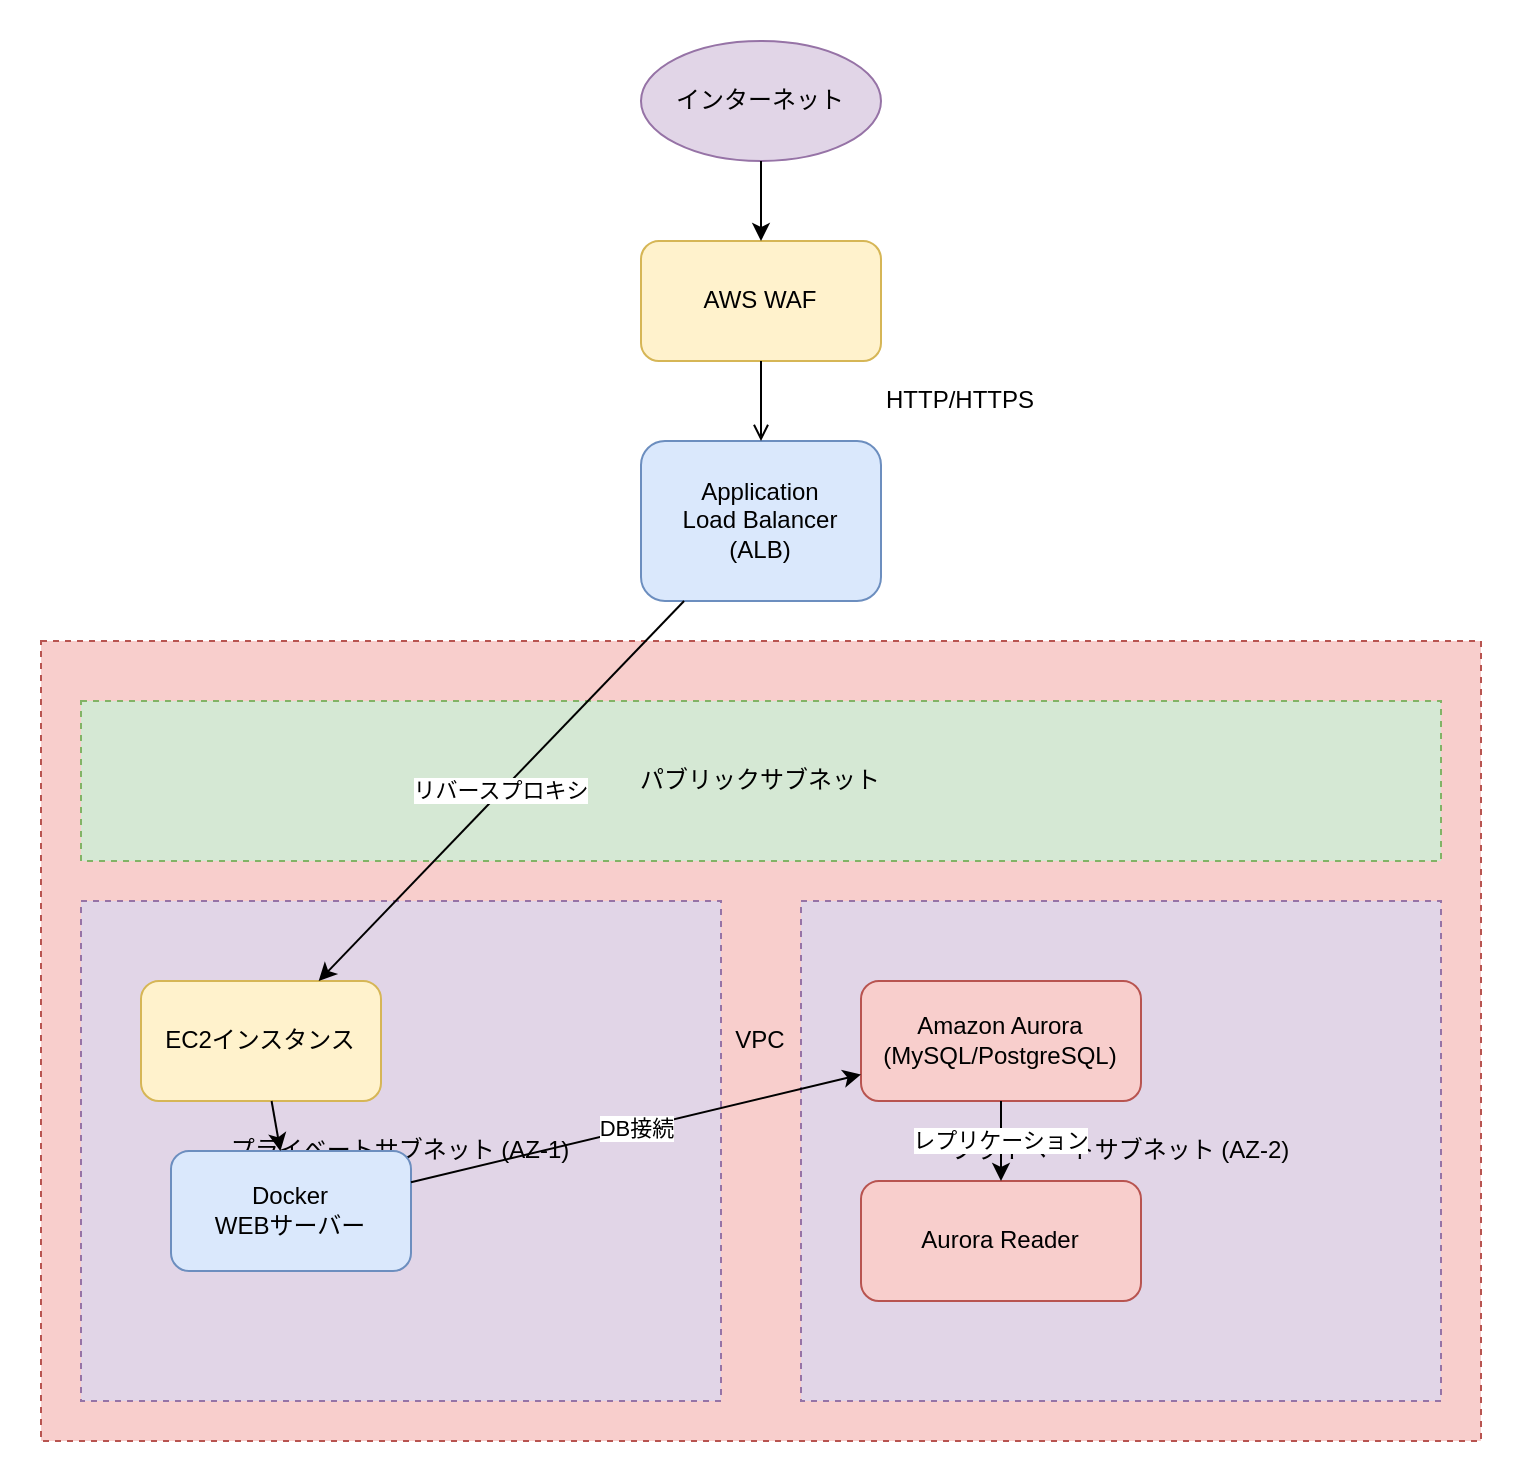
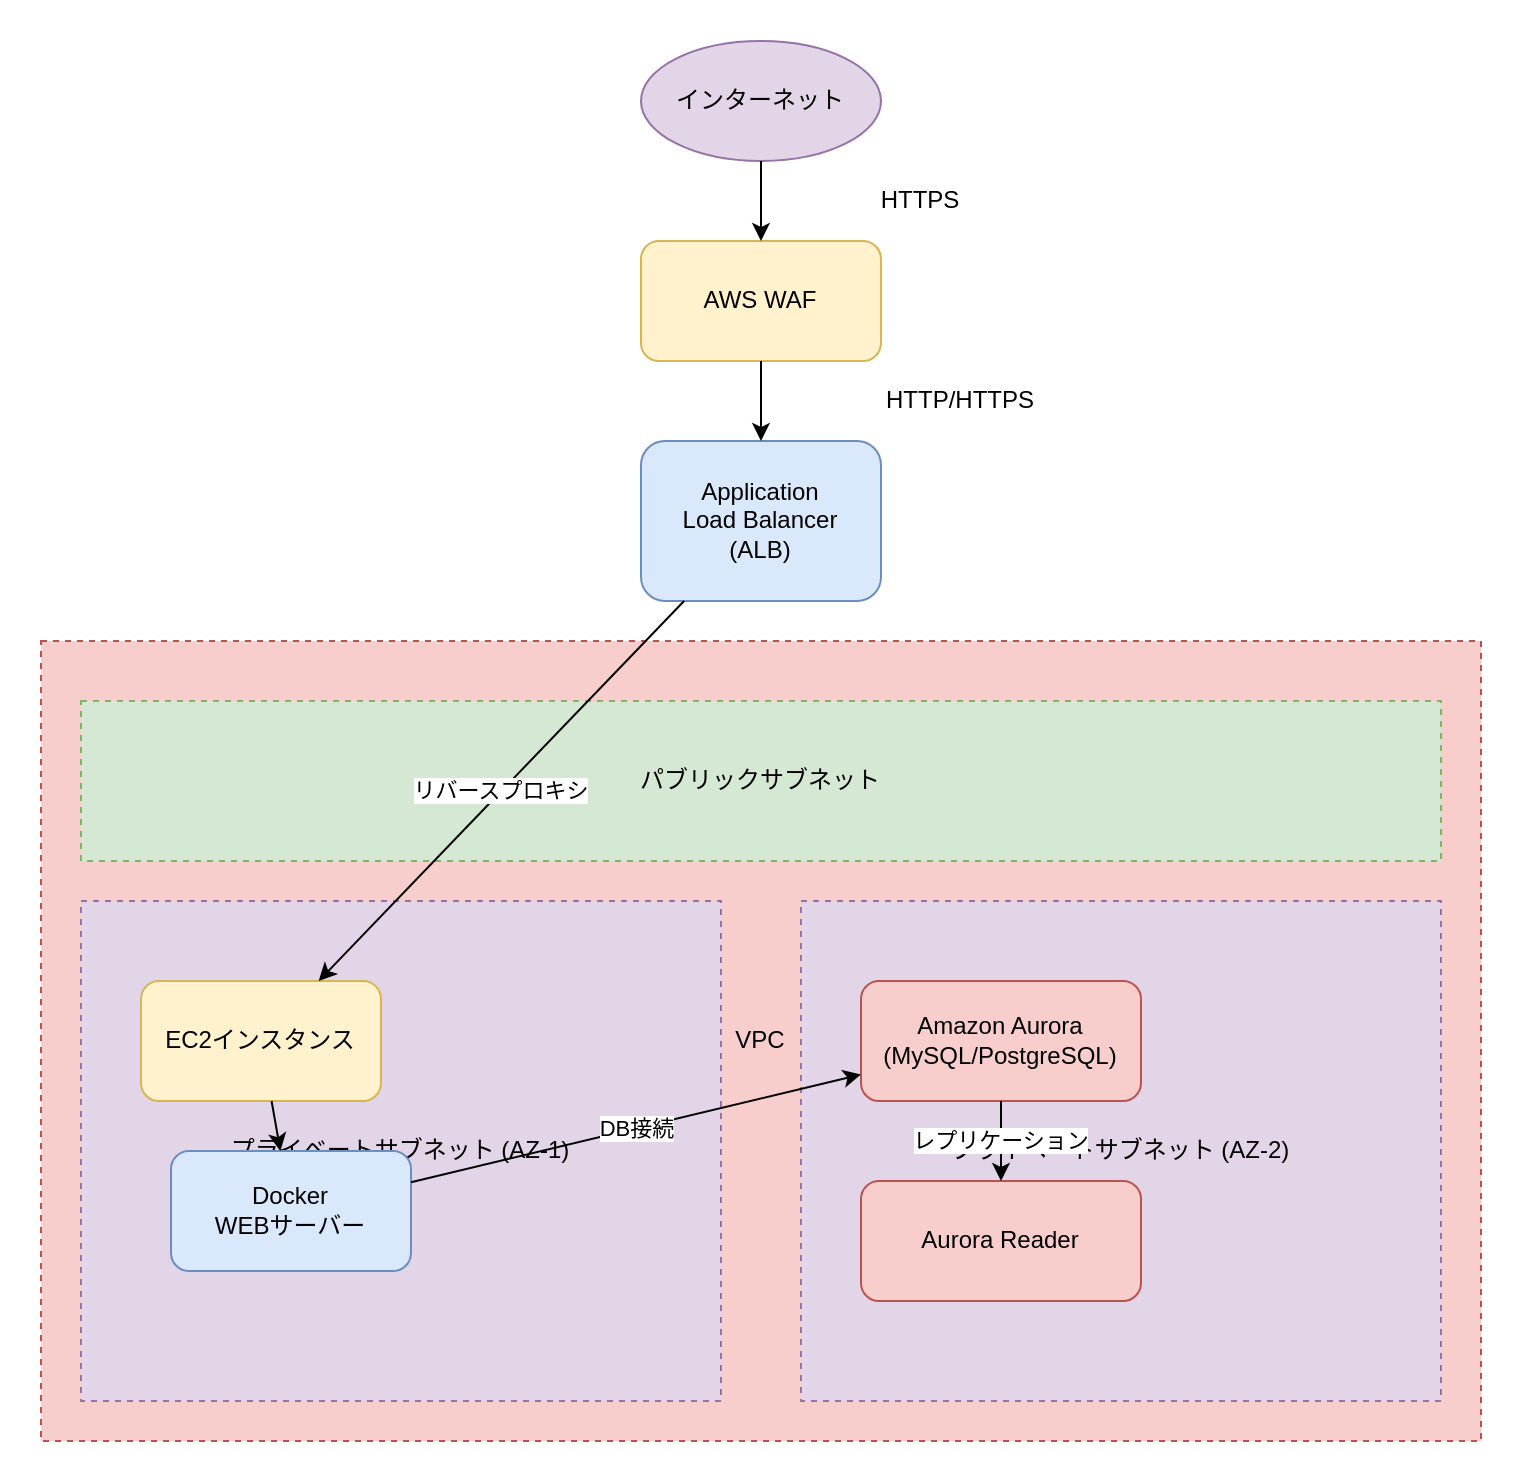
node "HTTPS": added
edge "AWS WAF" -> "Application Load Balancer (ALB)": arrowhead open -> classic
